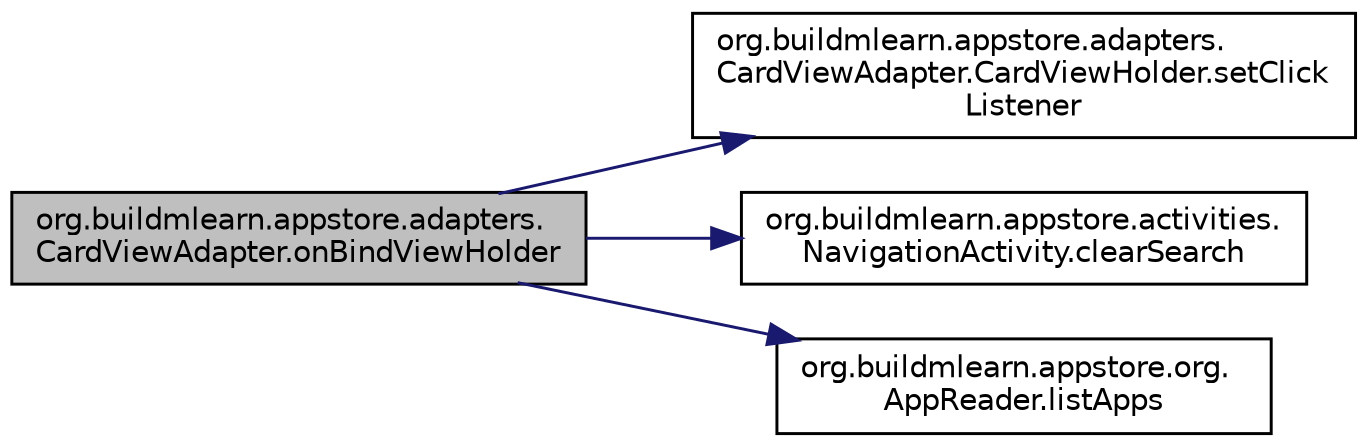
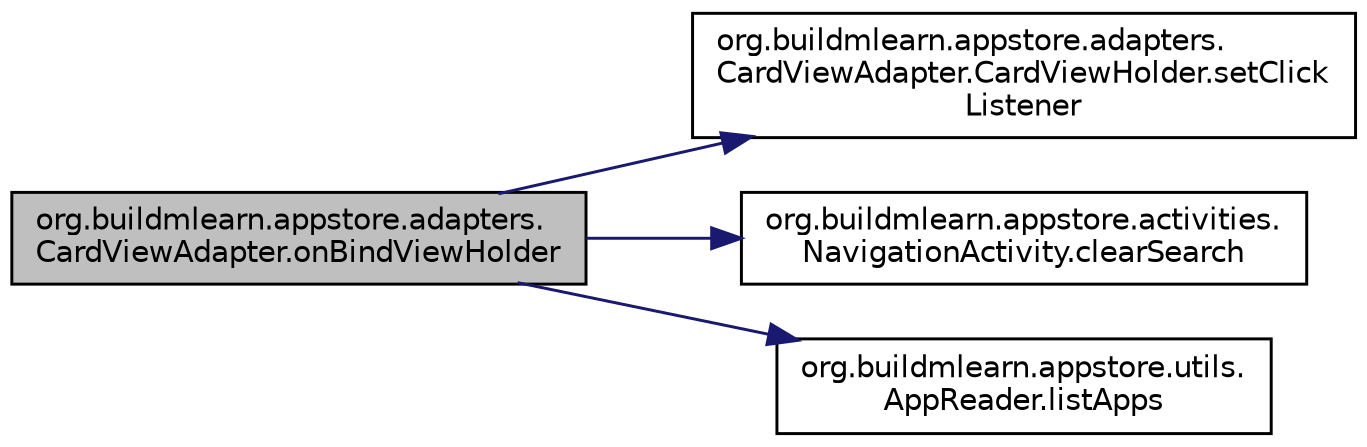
node "org.buildmlearn.appstore.org. AppReader.listApps": label "org.buildmlearn.appstore.org. AppReader.listApps" -> "org.buildmlearn.appstore.utils. AppReader.listApps"
